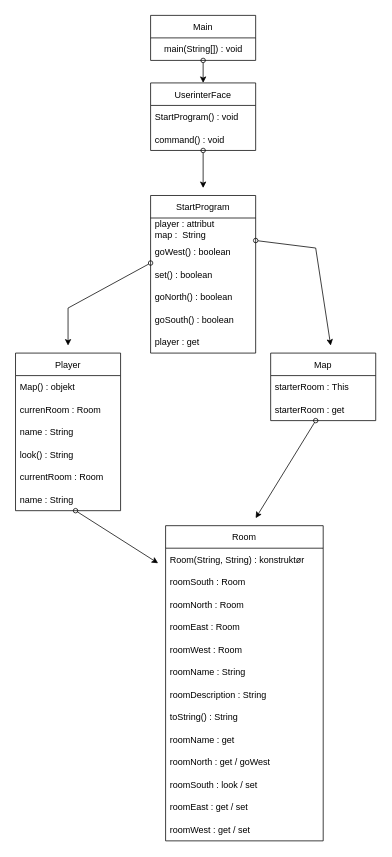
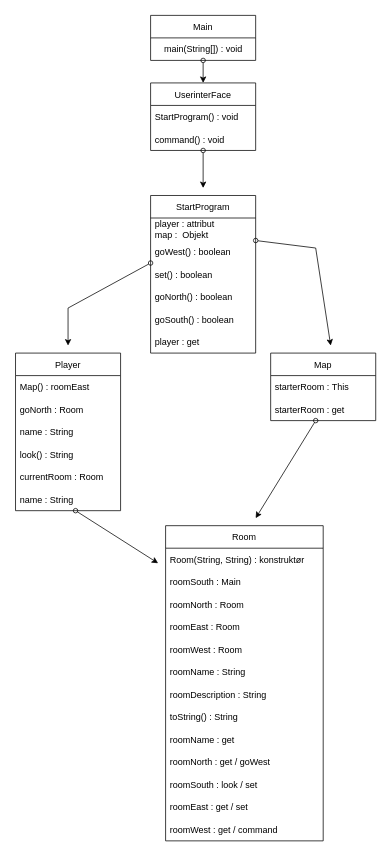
node "player : attribut map : String": label "player : attribut map : String" -> "player : attribut map : Objekt"
node "Map() : objekt": label "Map() : objekt" -> "Map() : roomEast"
node "currenRoom : Room": label "currenRoom : Room" -> "goNorth : Room"
node "roomSouth : Room": label "roomSouth : Room" -> "roomSouth : Main"
node "roomWest : get / set": label "roomWest : get / set" -> "roomWest : get / command"
